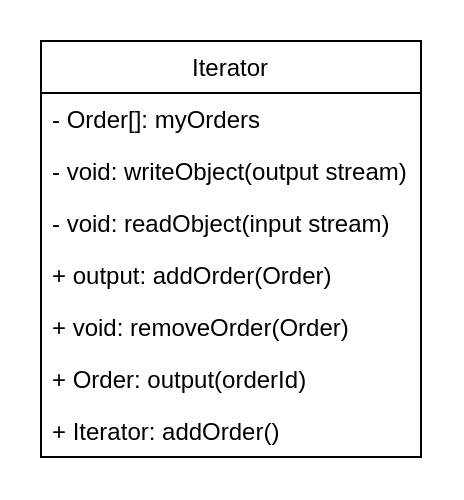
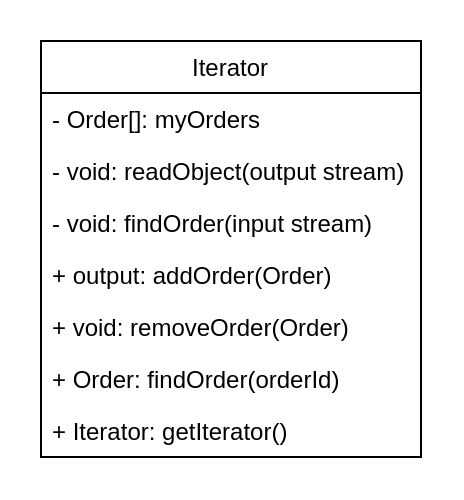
node "- void: writeObject(output stream)": label "- void: writeObject(output stream)" -> "- void: readObject(output stream)"
node "- void: readObject(input stream)": label "- void: readObject(input stream)" -> "- void: findOrder(input stream)"
node "+ Order: output(orderId)": label "+ Order: output(orderId)" -> "+ Order: findOrder(orderId)"
node "+ Iterator: addOrder()": label "+ Iterator: addOrder()" -> "+ Iterator: getIterator()"
